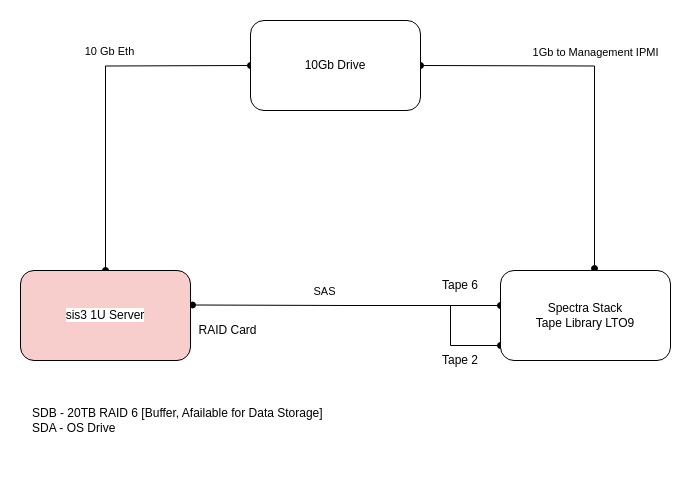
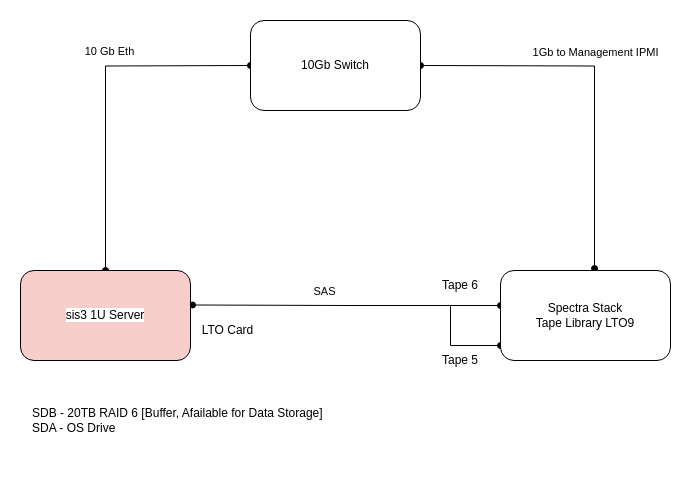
node "10Gb Drive": label "10Gb Drive" -> "10Gb Switch"
node "RAID Card": label "RAID Card" -> "LTO Card"
node "Tape 2": label "Tape 2" -> "Tape 5"
